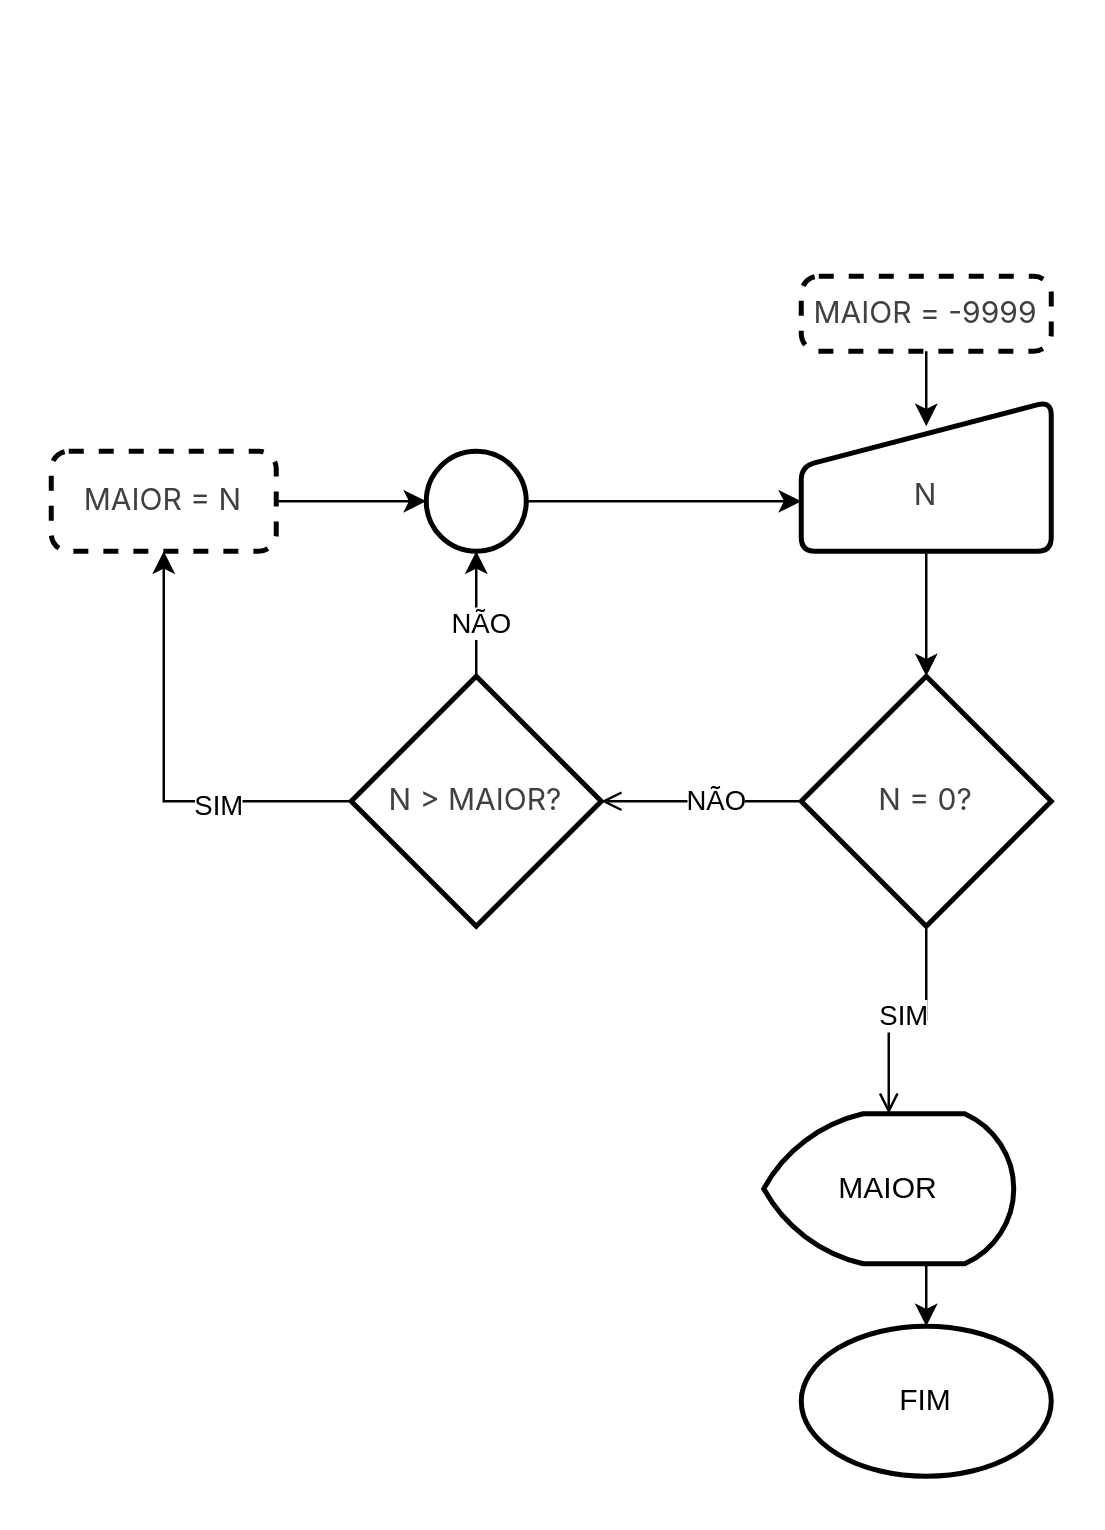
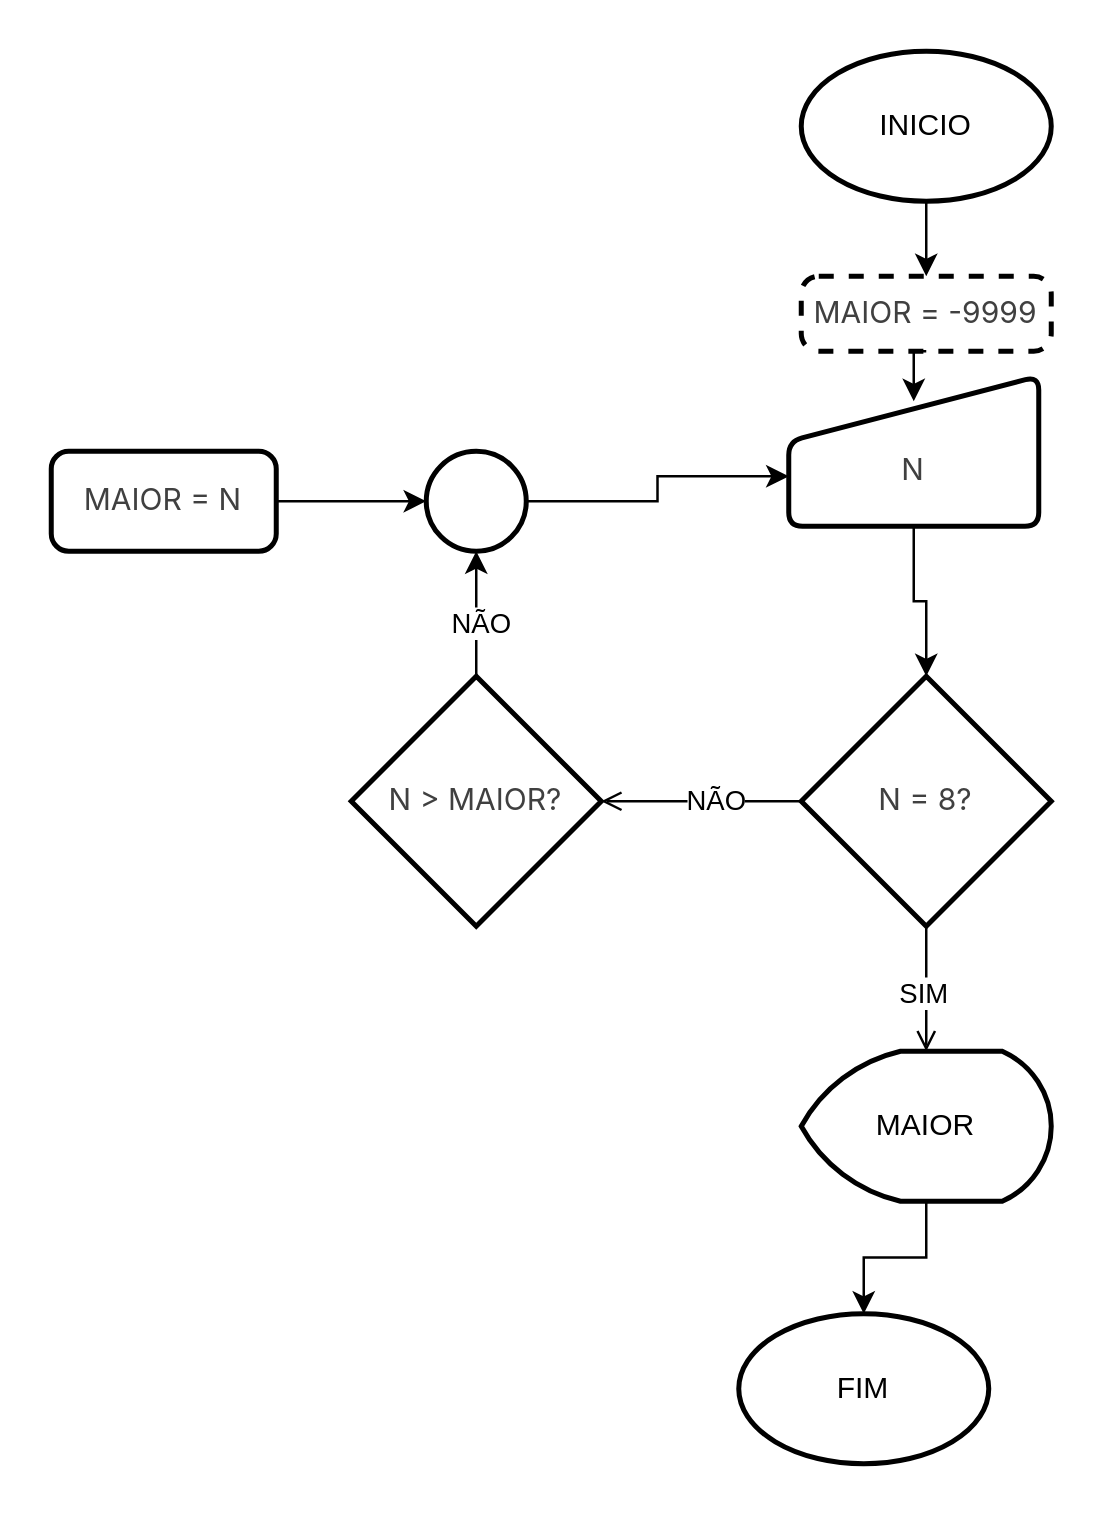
node "INICIO": added
edge "INICIO" -> "MAIOR = -9999": added
node "N": moved (926, 476) -> (914, 451)
node "MAIOR = N": style dashed -> solid
edge "N > MAIOR?" -> "MAIOR = N": removed, label "SIM"
node "N = 0?": label "N = 0?" -> "N = 8?"
node "MAIOR": moved (889, 1189) -> (926, 1126)
node "FIM": moved (926, 1401) -> (864, 1389)
